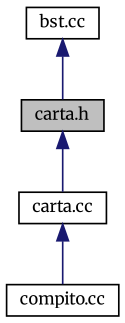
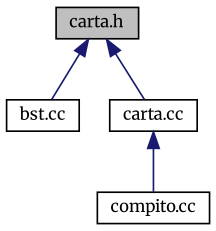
edge "carta.h" -> "bst.cc": reversed
